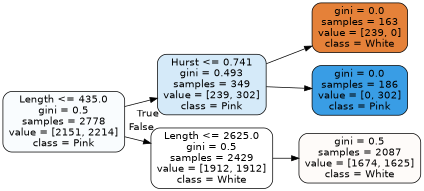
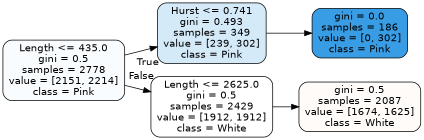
node "gini = 0.0 samples = 163 value = [239, 0] class = White": removed
